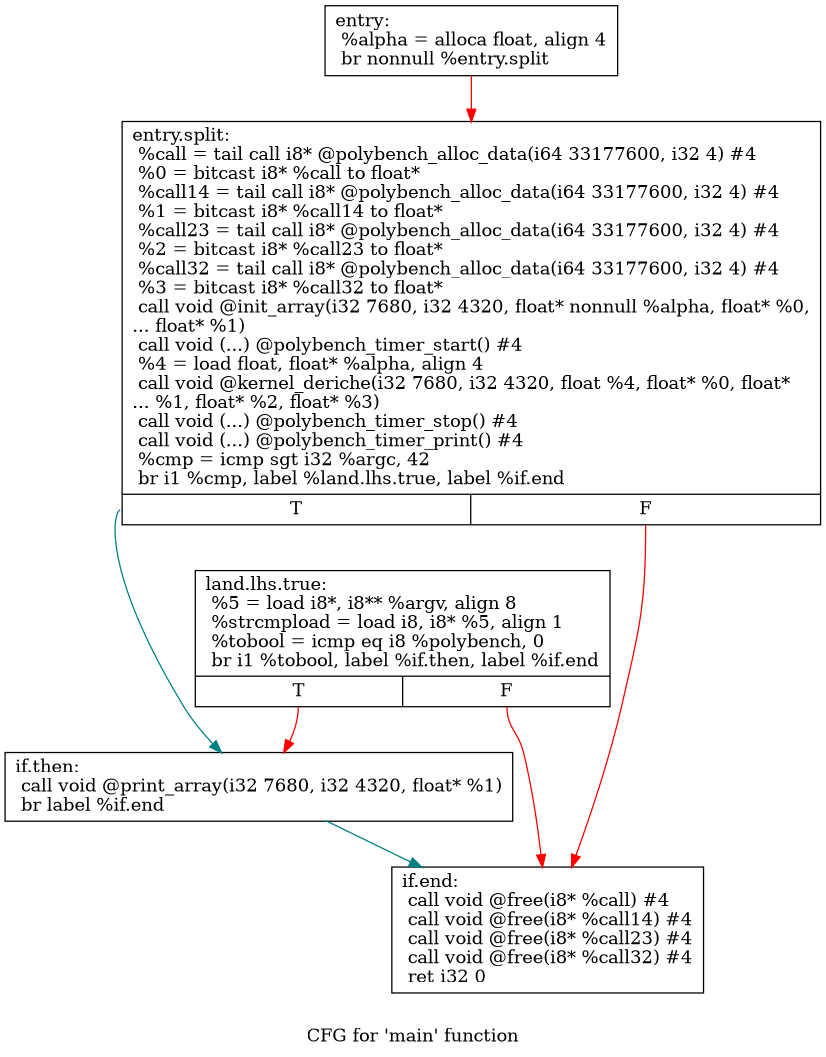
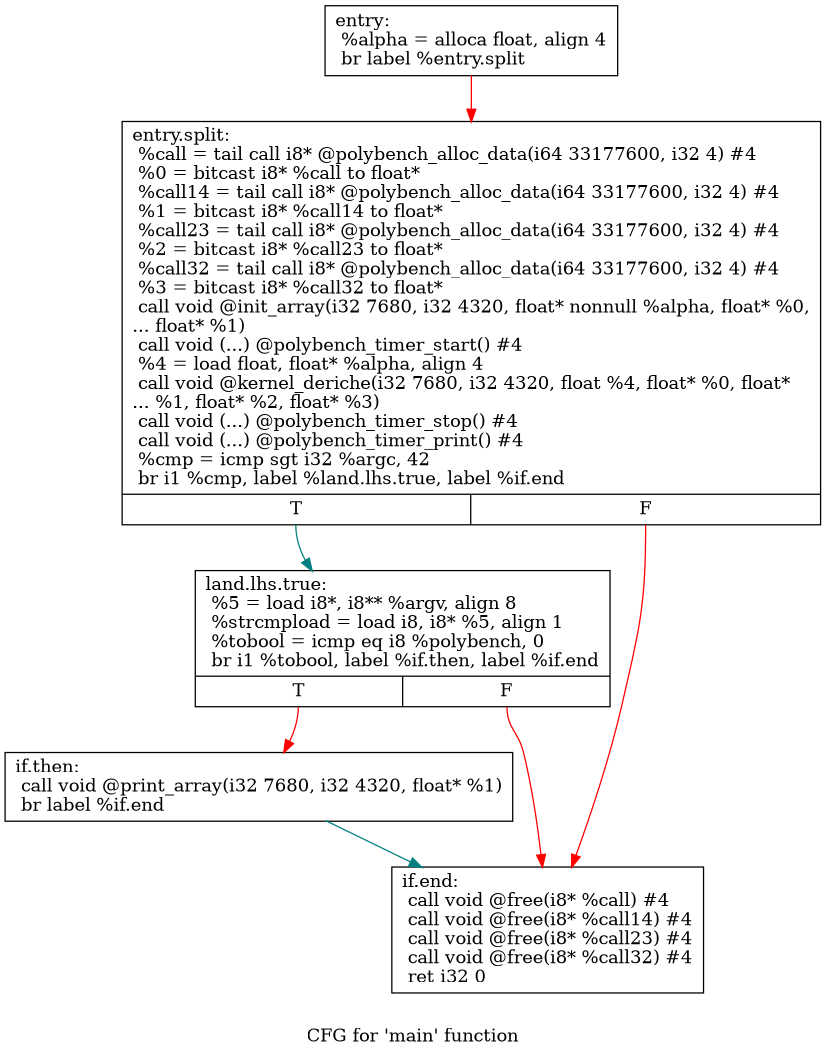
node "entry:": text "br nonnull %entry.split" -> "br label %entry.split"
edge "entry.split:" -> "if.then:": now "entry.split:" -> "land.lhs.true:"
